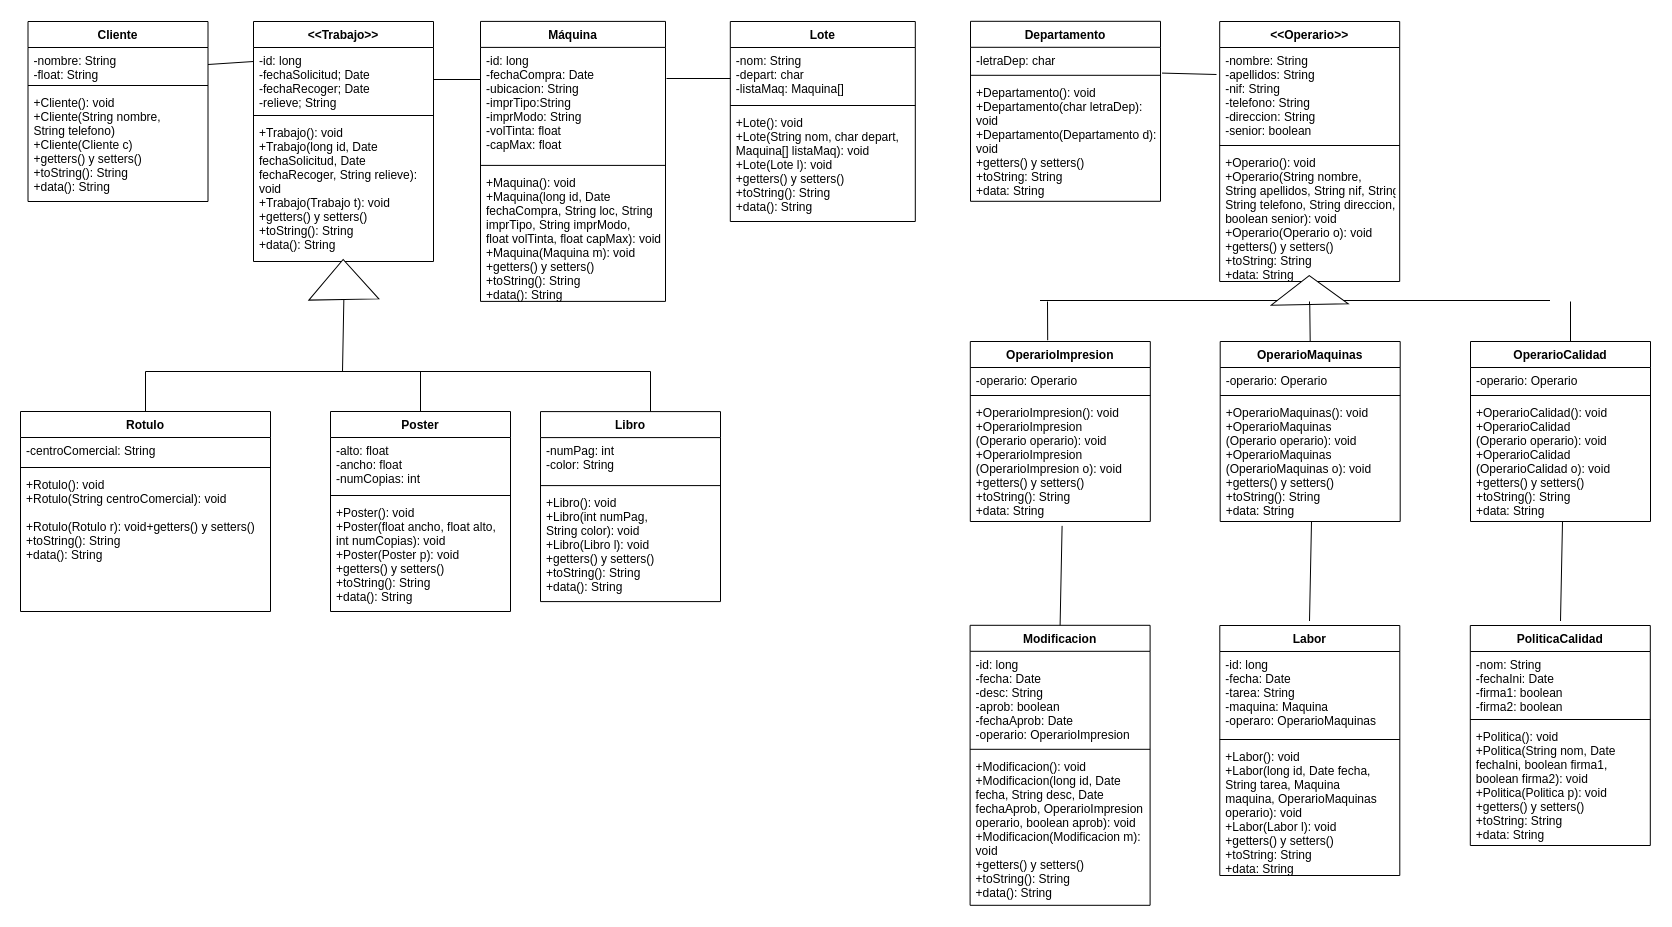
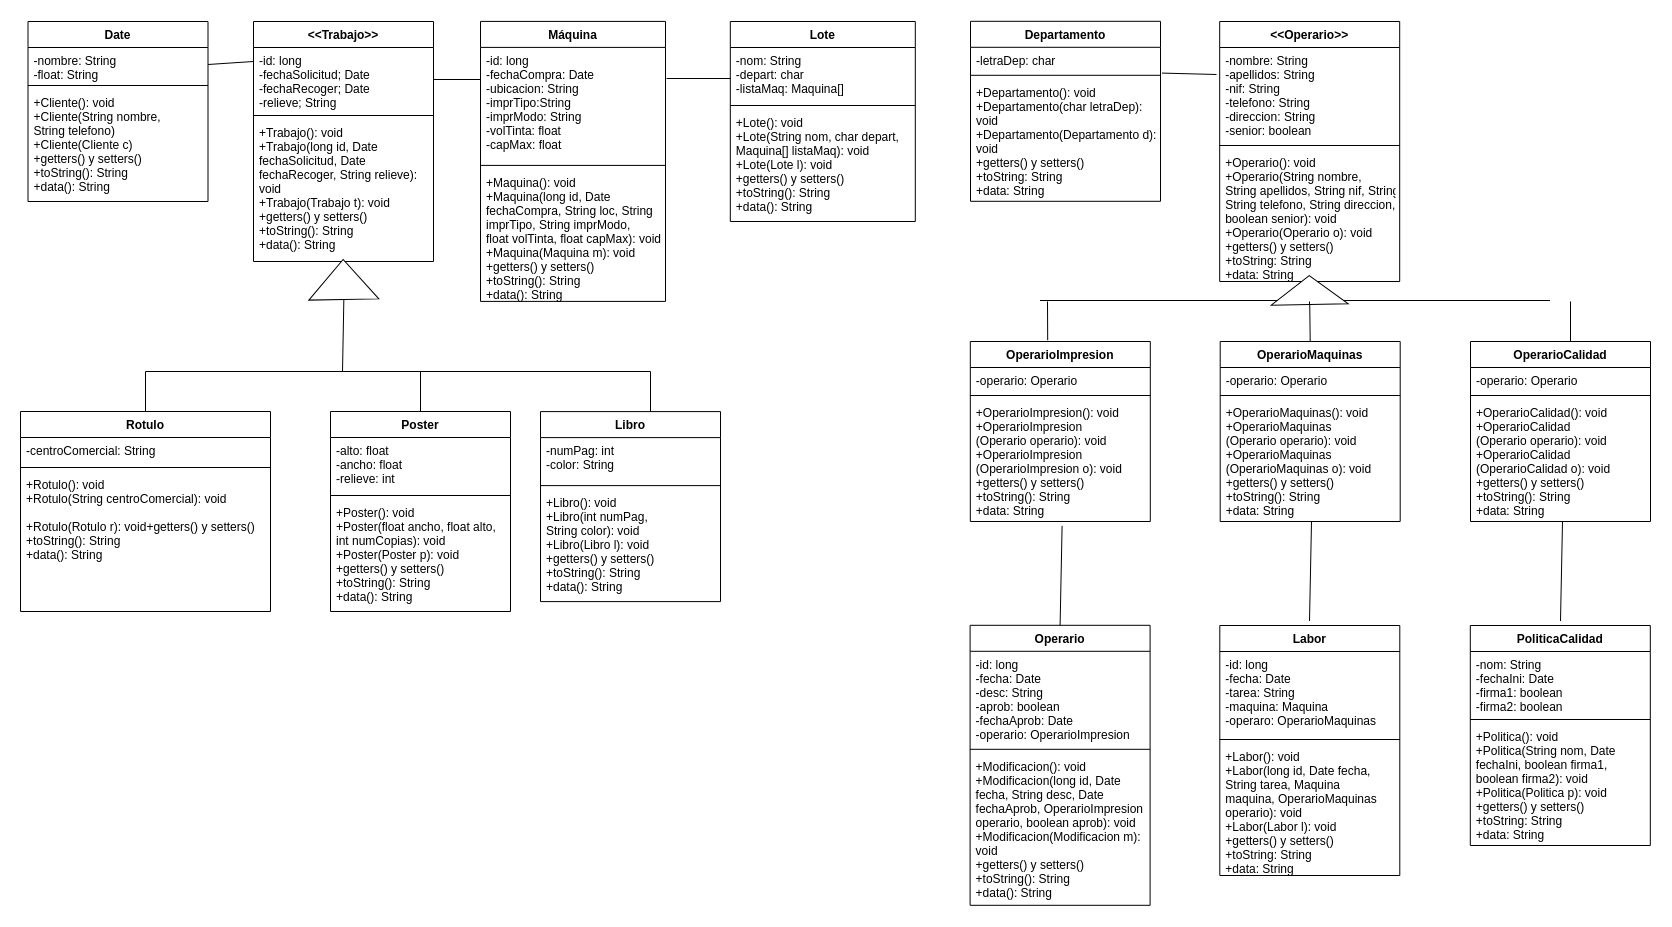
node "Cliente": label "Cliente" -> "Date"
node "-alto: float -ancho: float -numCopias: int": label "-alto: float -ancho: float -numCopias: int" -> "-alto: float -ancho: float -relieve: int"
node "Modificacion": label "Modificacion" -> "Operario"
